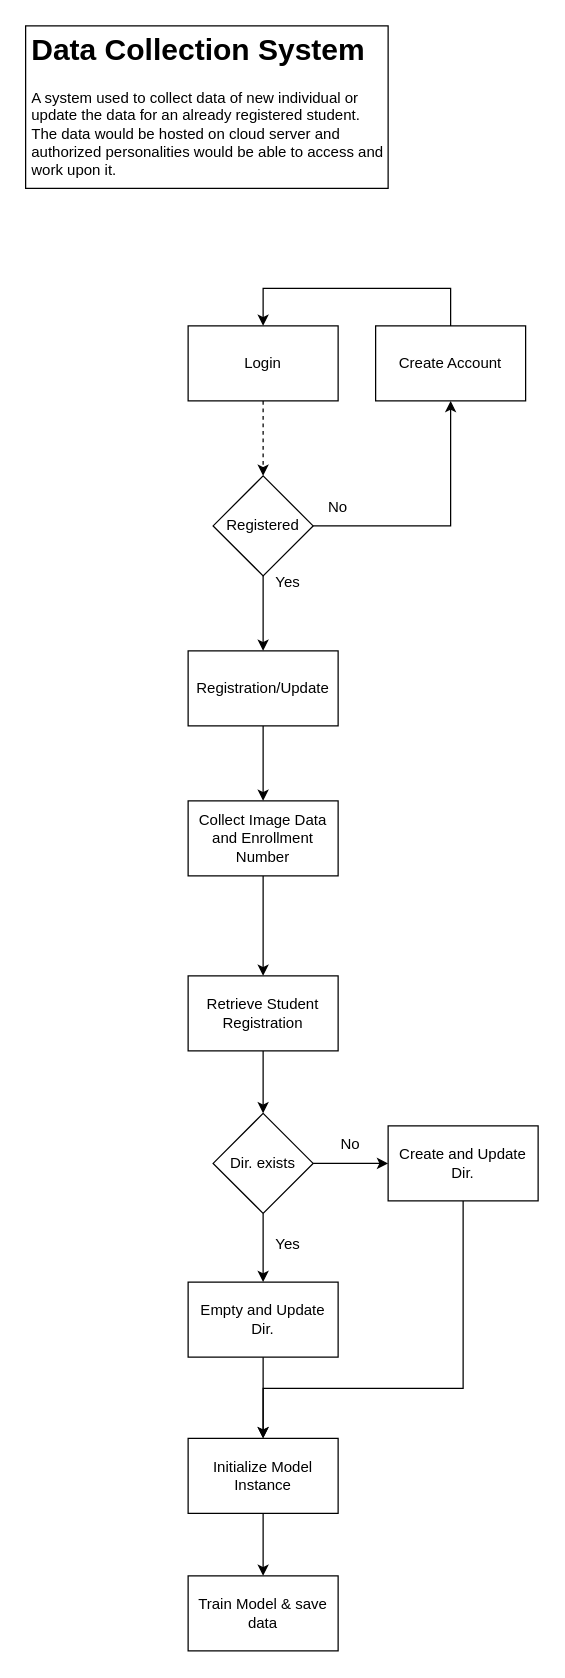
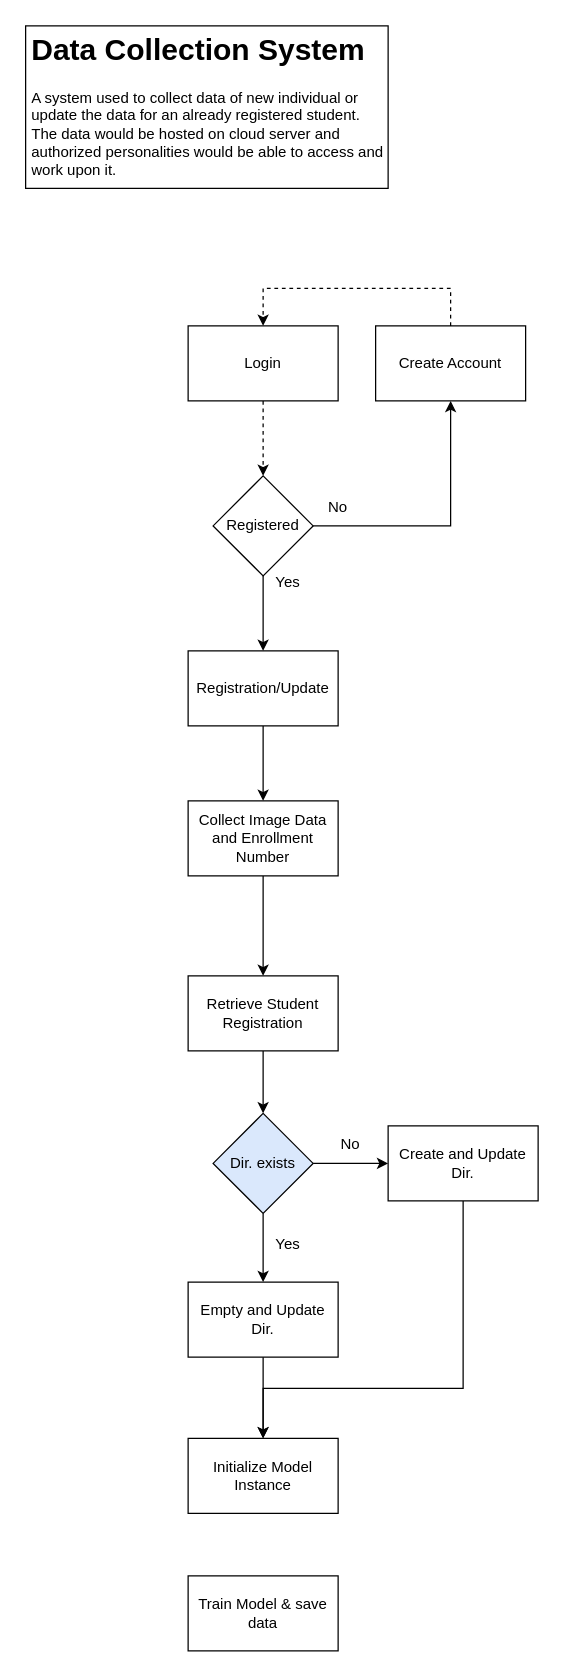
edge "Create Account" -> "Login": style solid -> dashed
node "Dir. exists": fillcolor #ffffff -> #dae8fc
edge "Initialize Model Instance" -> "Train Model & save data": removed
